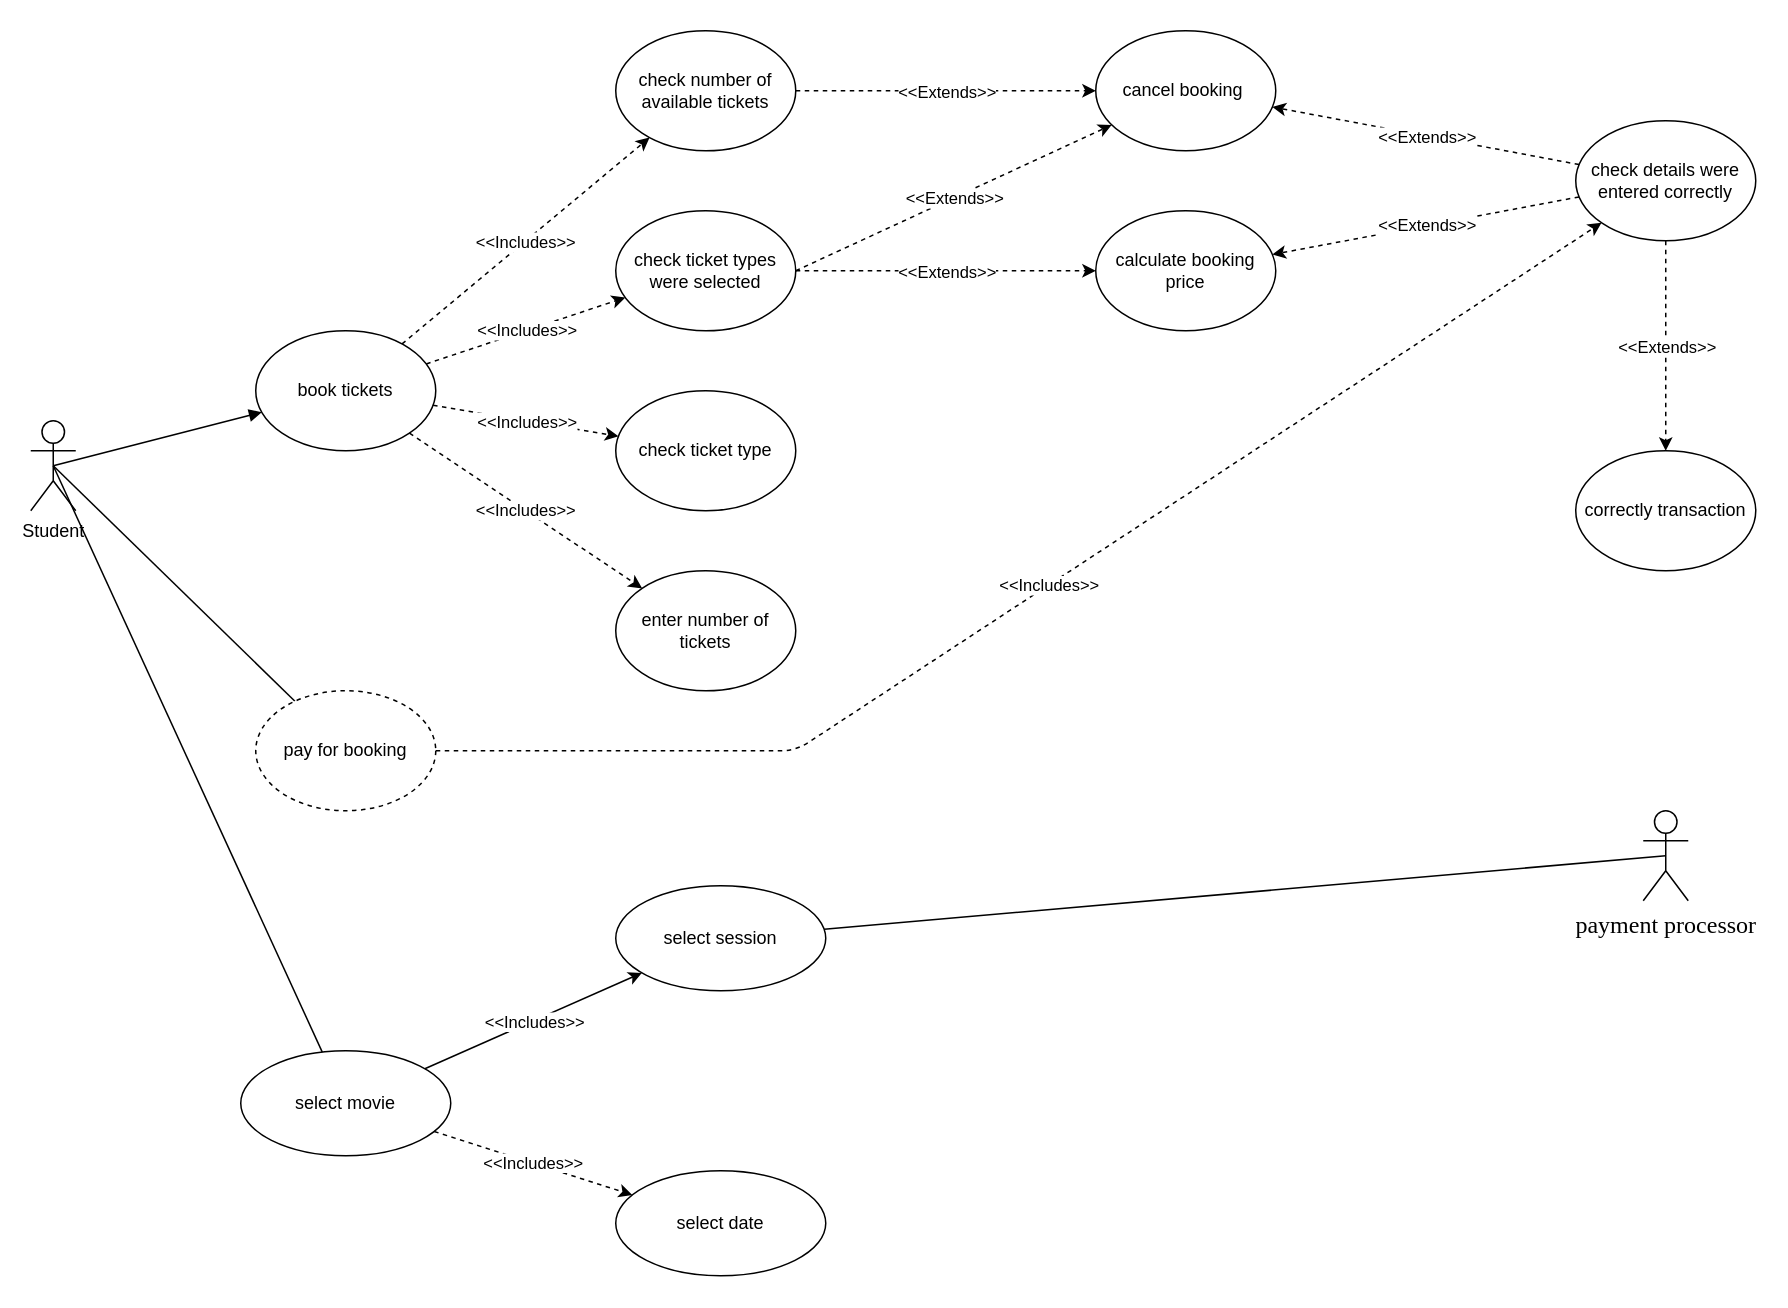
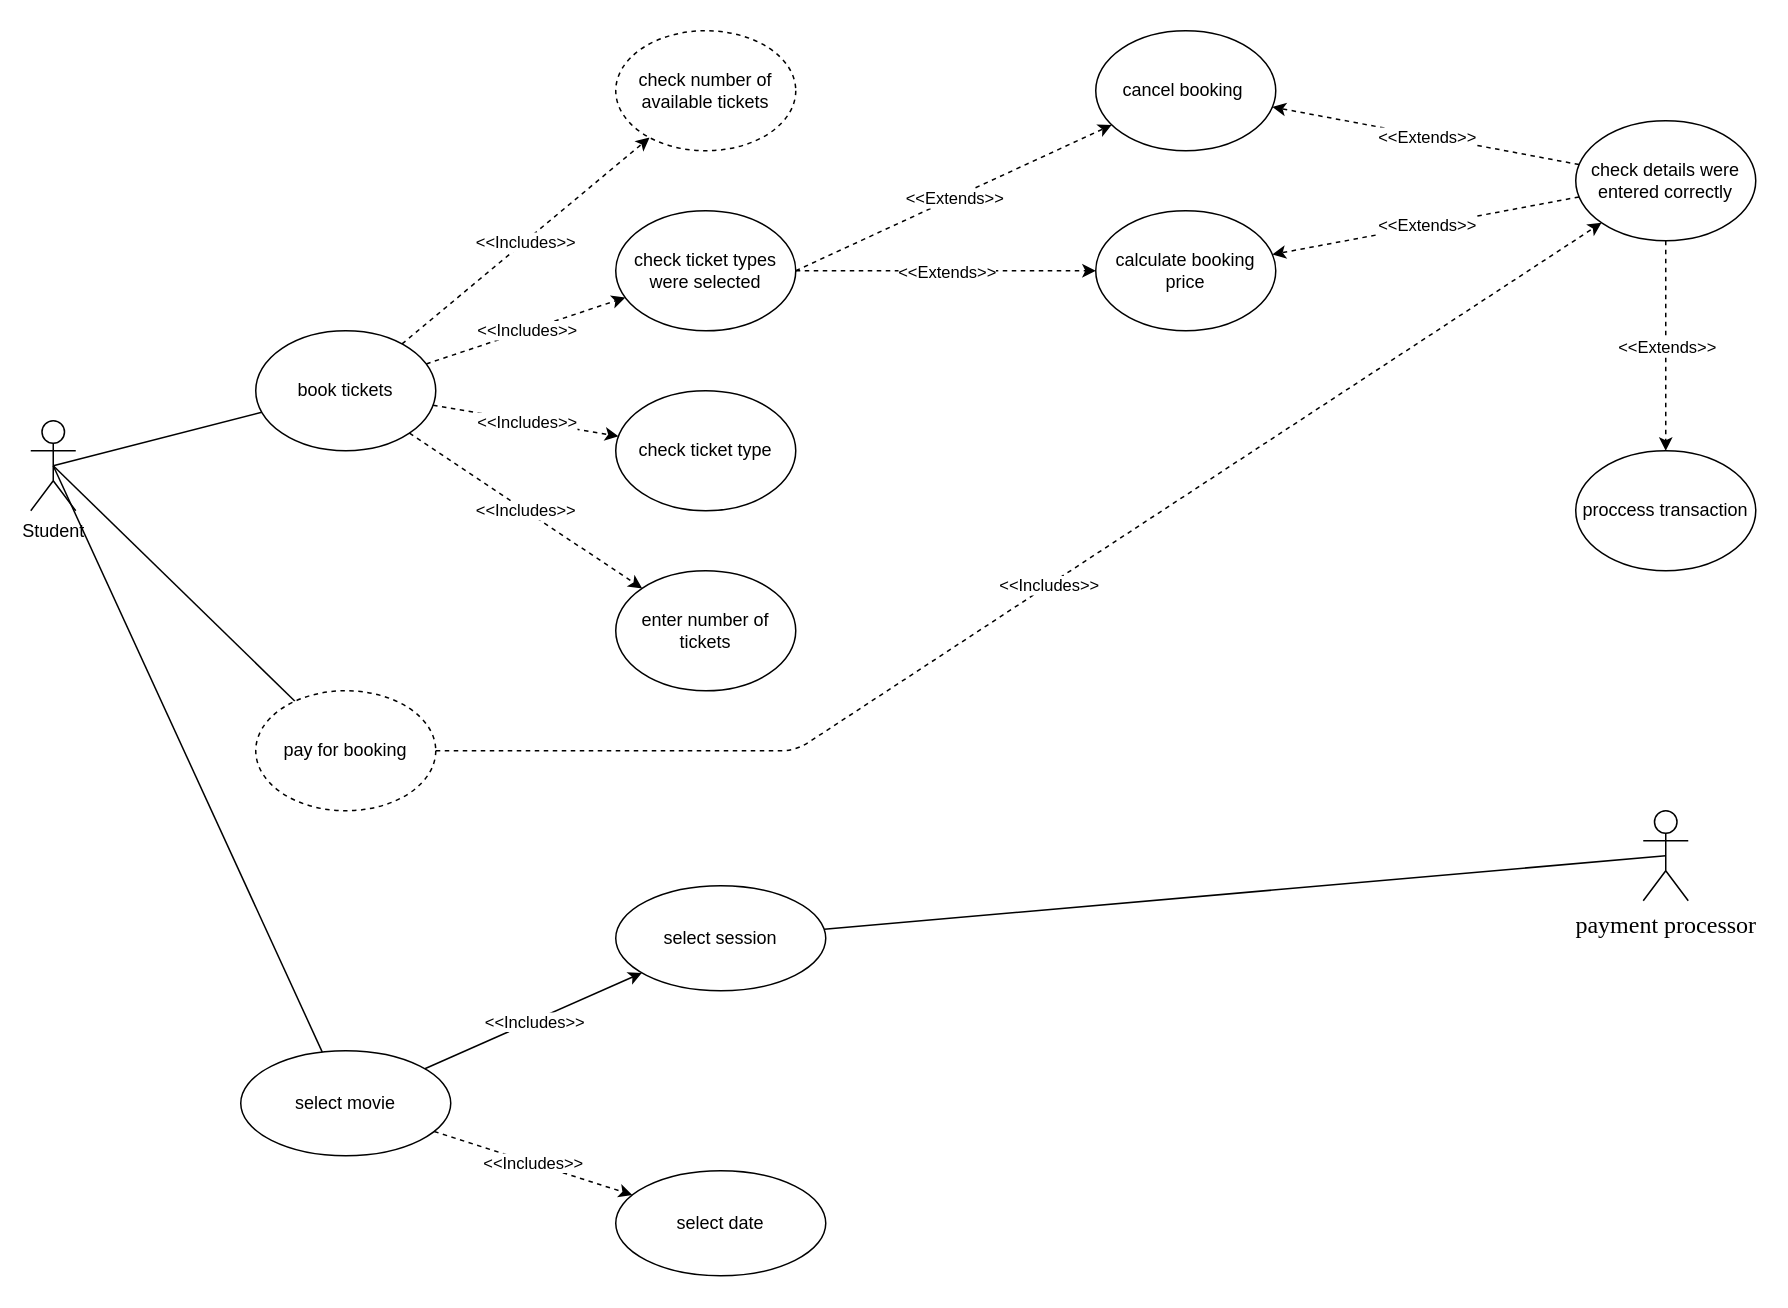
node "check number of available tickets": style solid -> dashed
edge "check number of available tickets" -> "cancel booking": removed, label "<<Extends>>"
edge "Student" -> "book tickets": arrowhead block -> none
node "correctly transaction": label "correctly transaction" -> "proccess transaction"
